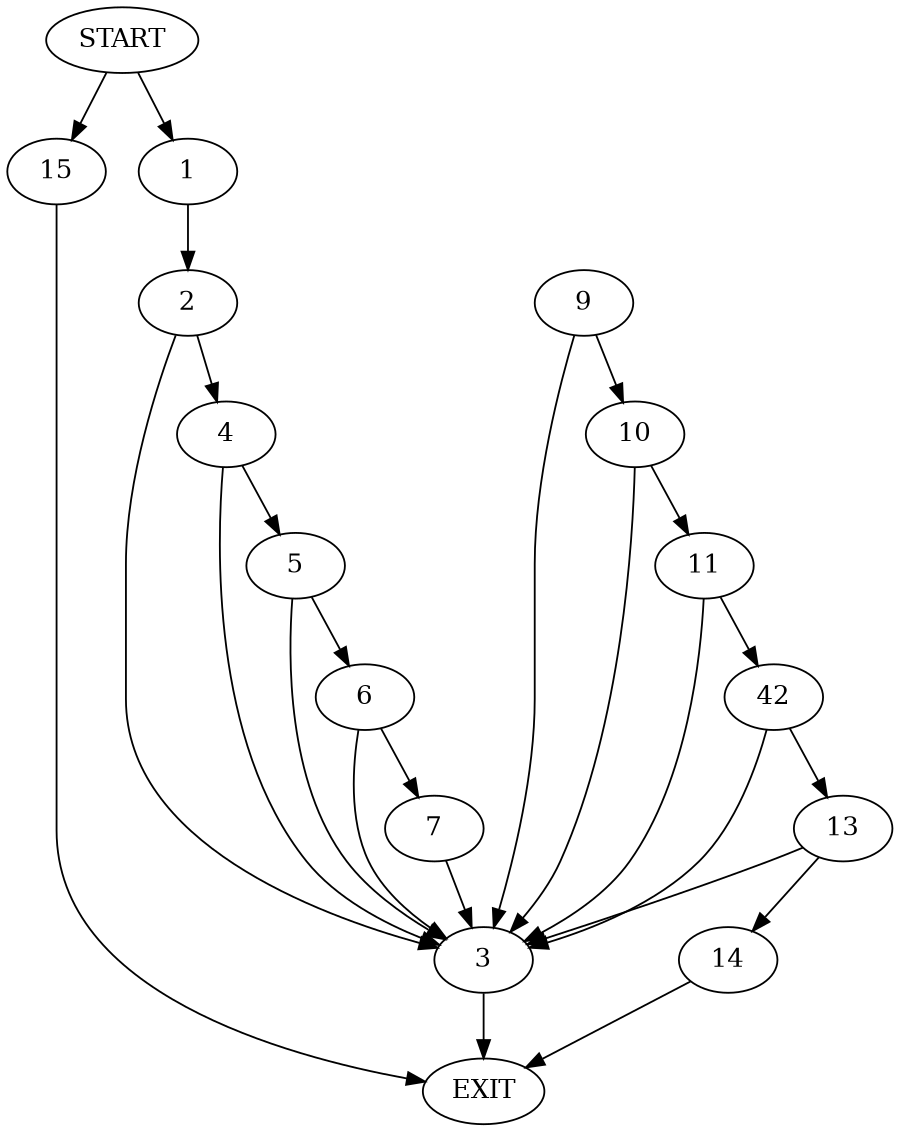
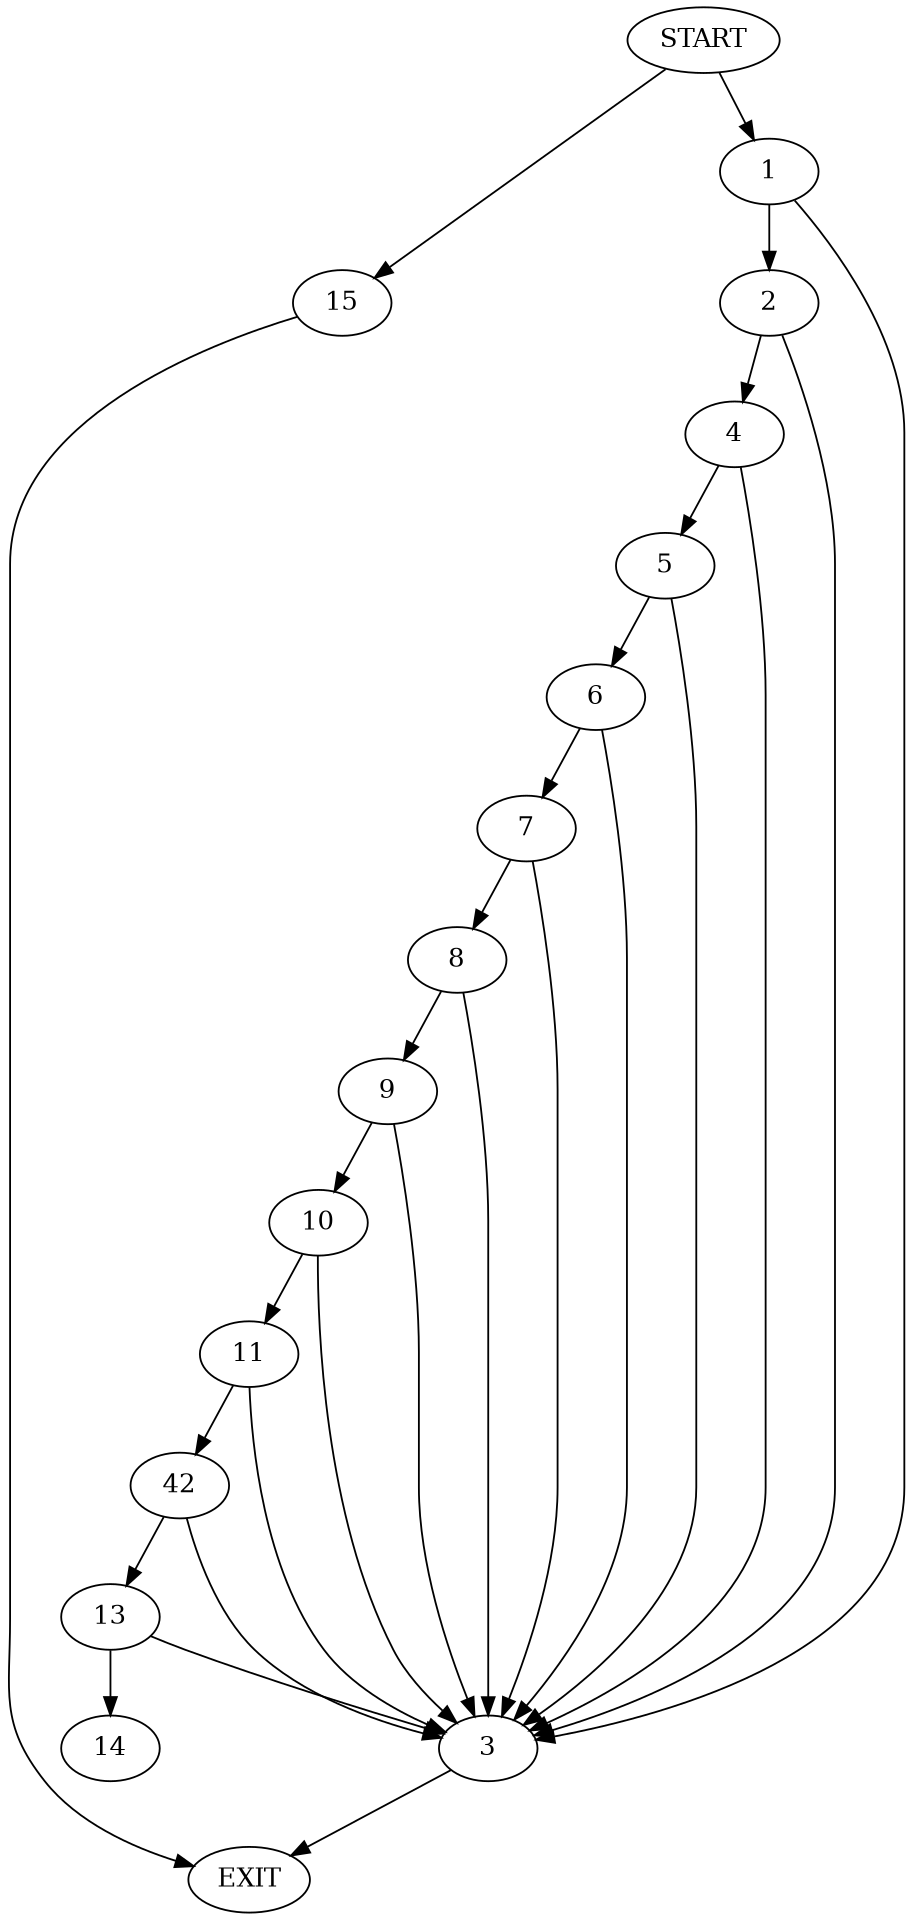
node "8": added
edge "14" -> "EXIT": removed
edge "1" -> "3": added
